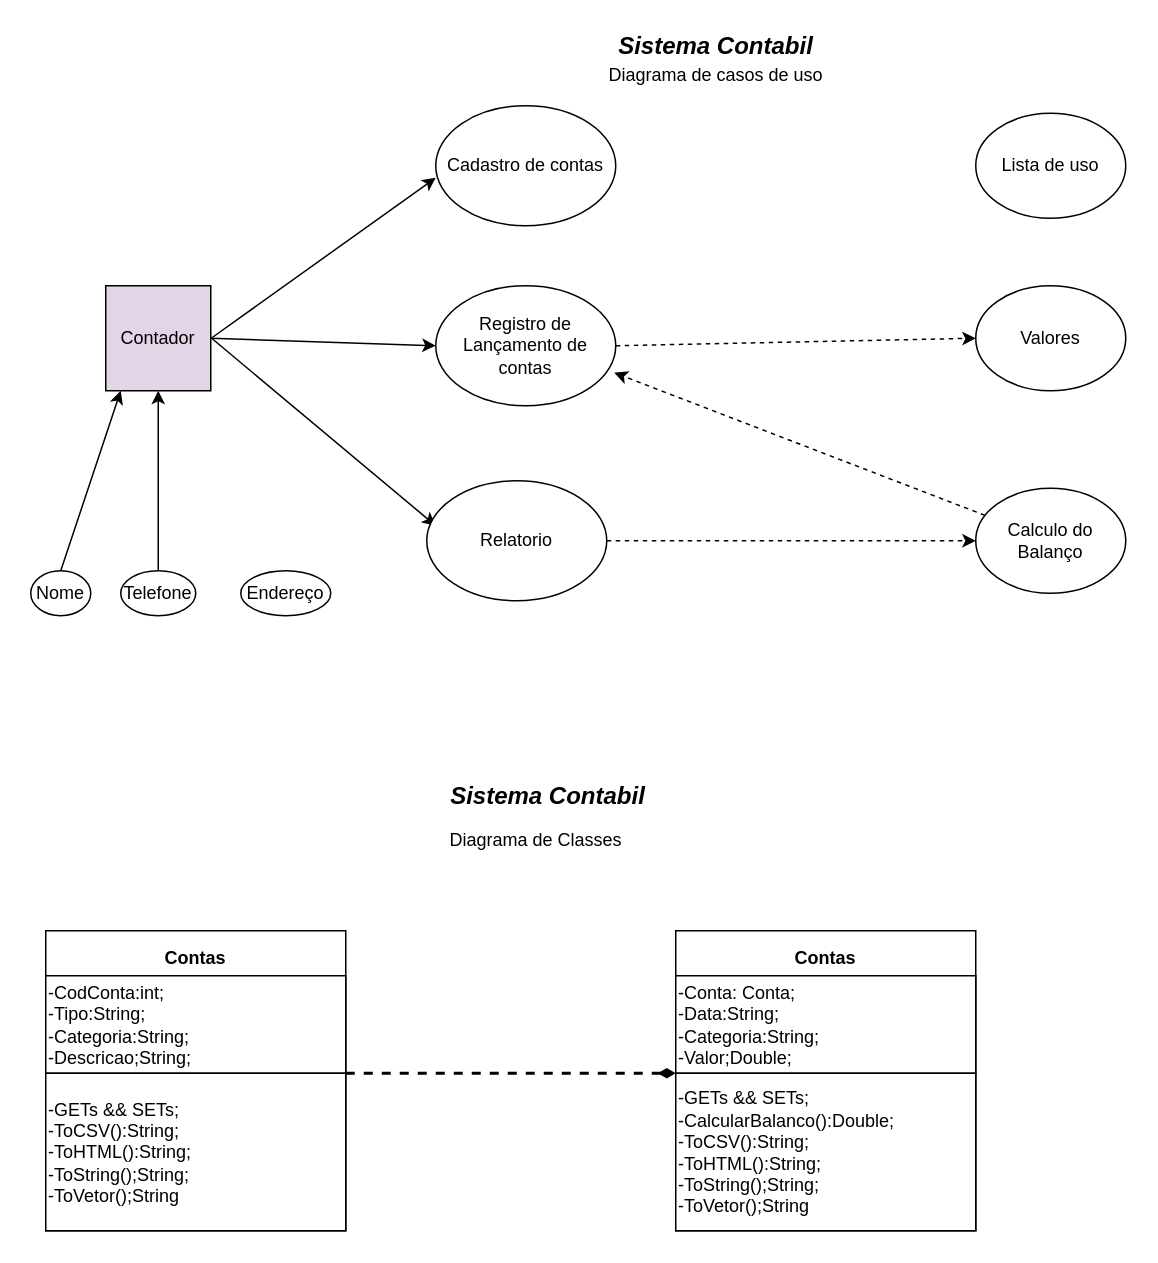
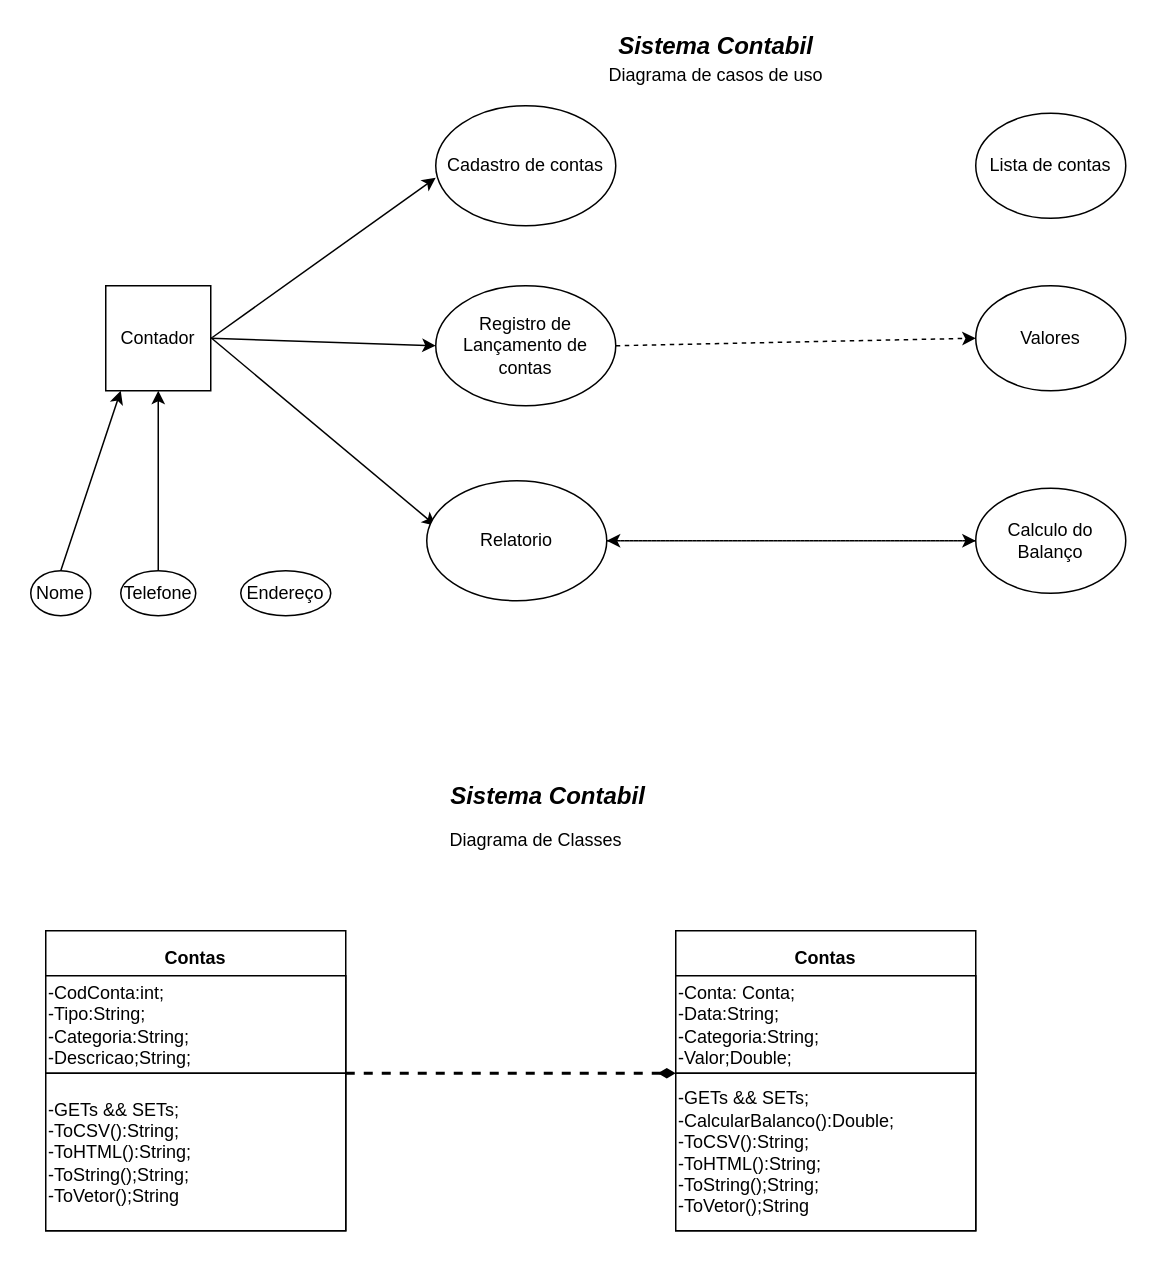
node "Lista de uso": label "Lista de uso" -> "Lista de contas"
node "Contador": fillcolor #e1d5e7 -> #ffffff
edge "Calculo do Balanço" -> "Registro de Lançamento de contas": now "Calculo do Balanço" -> "Relatorio"
